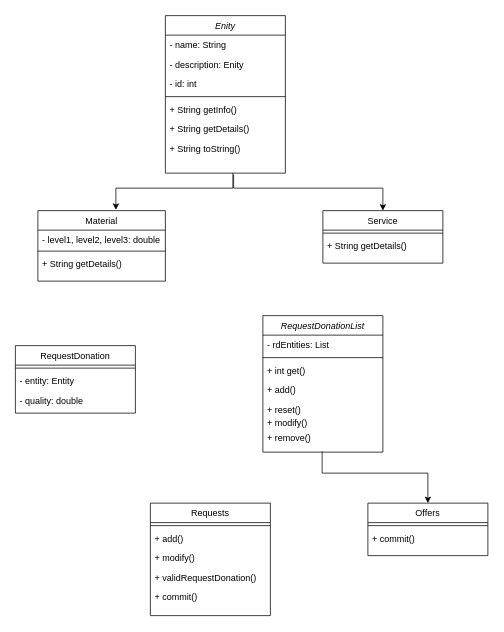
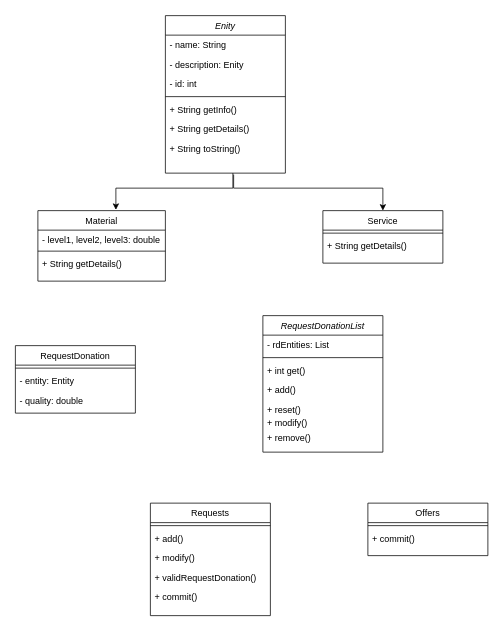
edge "+ remove()" -> "Offers": removed
